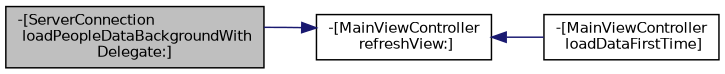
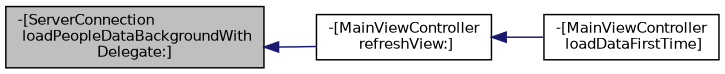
edge "-[ServerConnection loadPeopleDataBackgroundWith Delegate:]" -> "-[MainViewController refreshView:]": reversed
